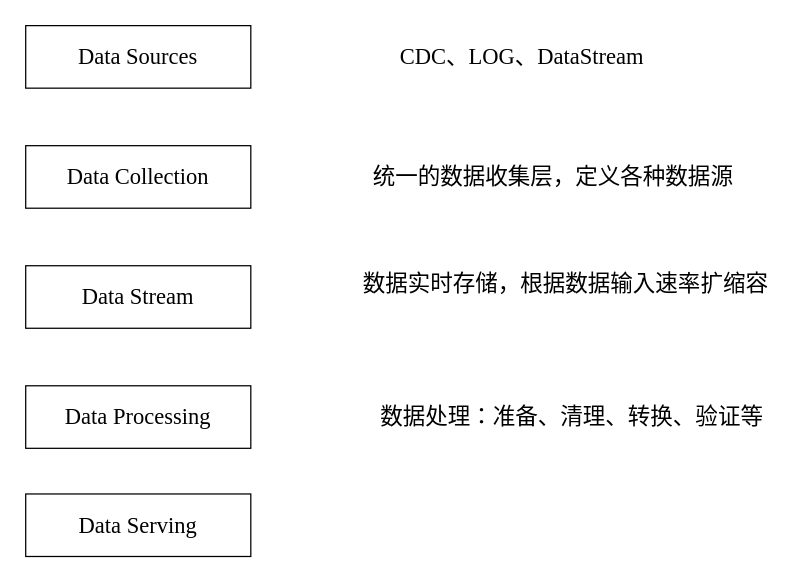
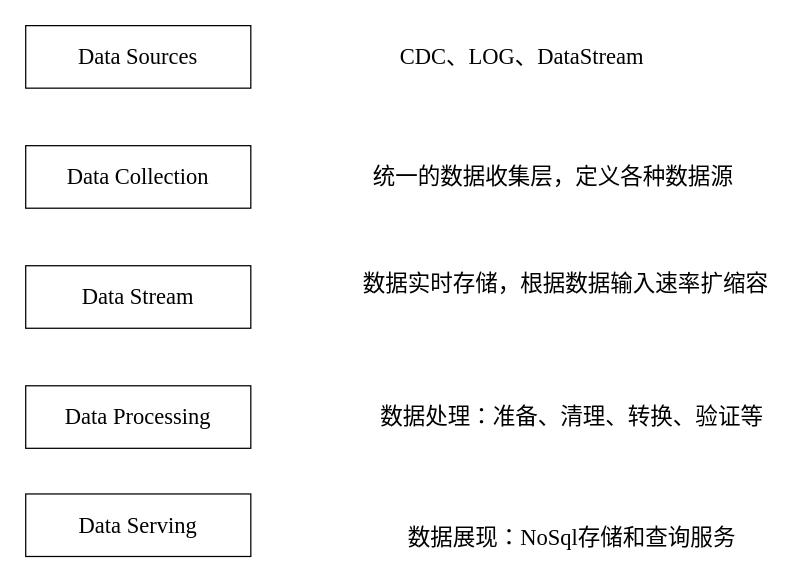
node "数据展现：NoSql存储和查询服务": added
